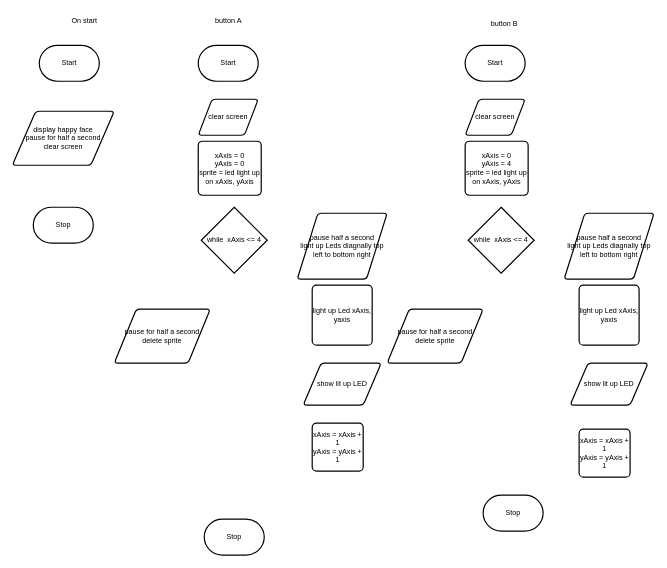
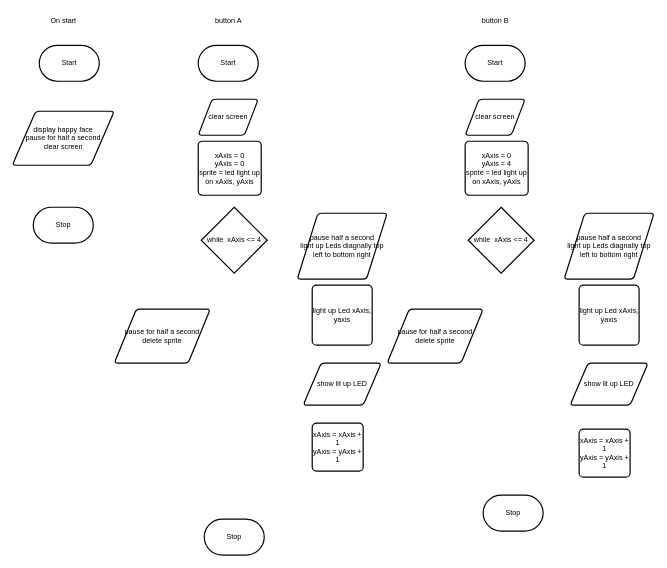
node "On start": moved (84, 21) -> (63, 21)
node "button B": moved (504, 24) -> (495, 21)
